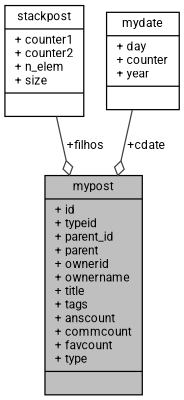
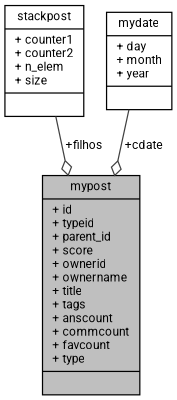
node "mydate": text "+ counter" -> "+ month"
node "mypost": text "+ parent" -> "+ score"
